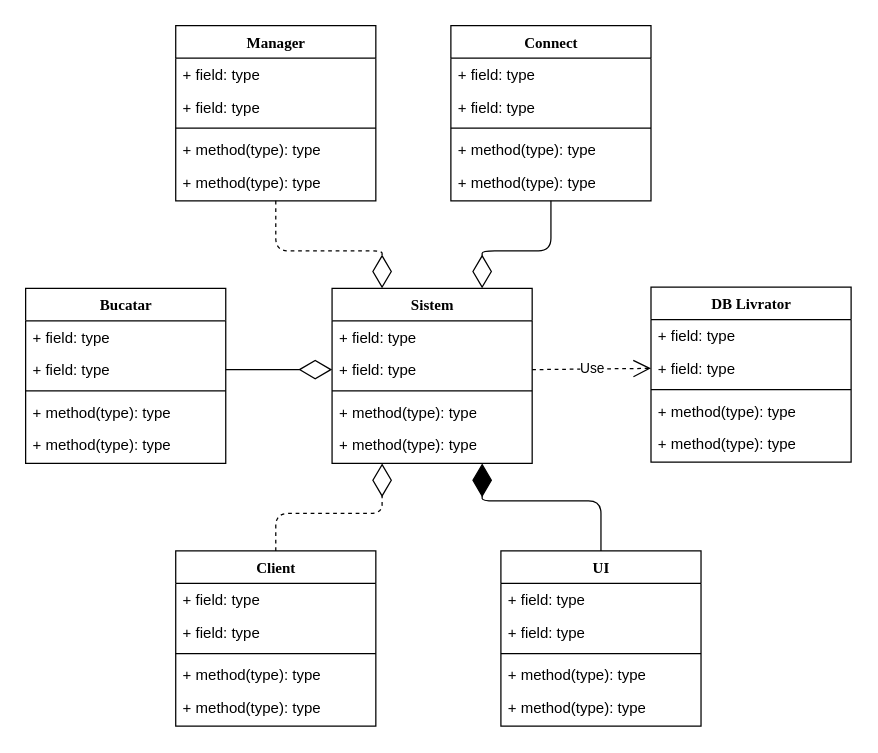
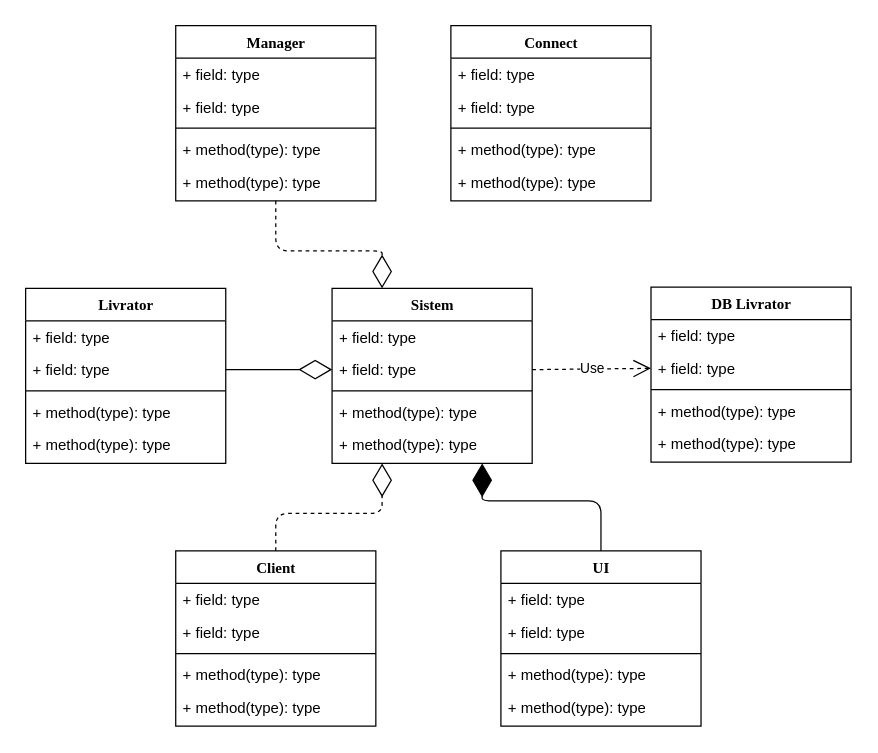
edge "Connect" -> "Sistem": removed
node "Bucatar": label "Bucatar" -> "Livrator"
